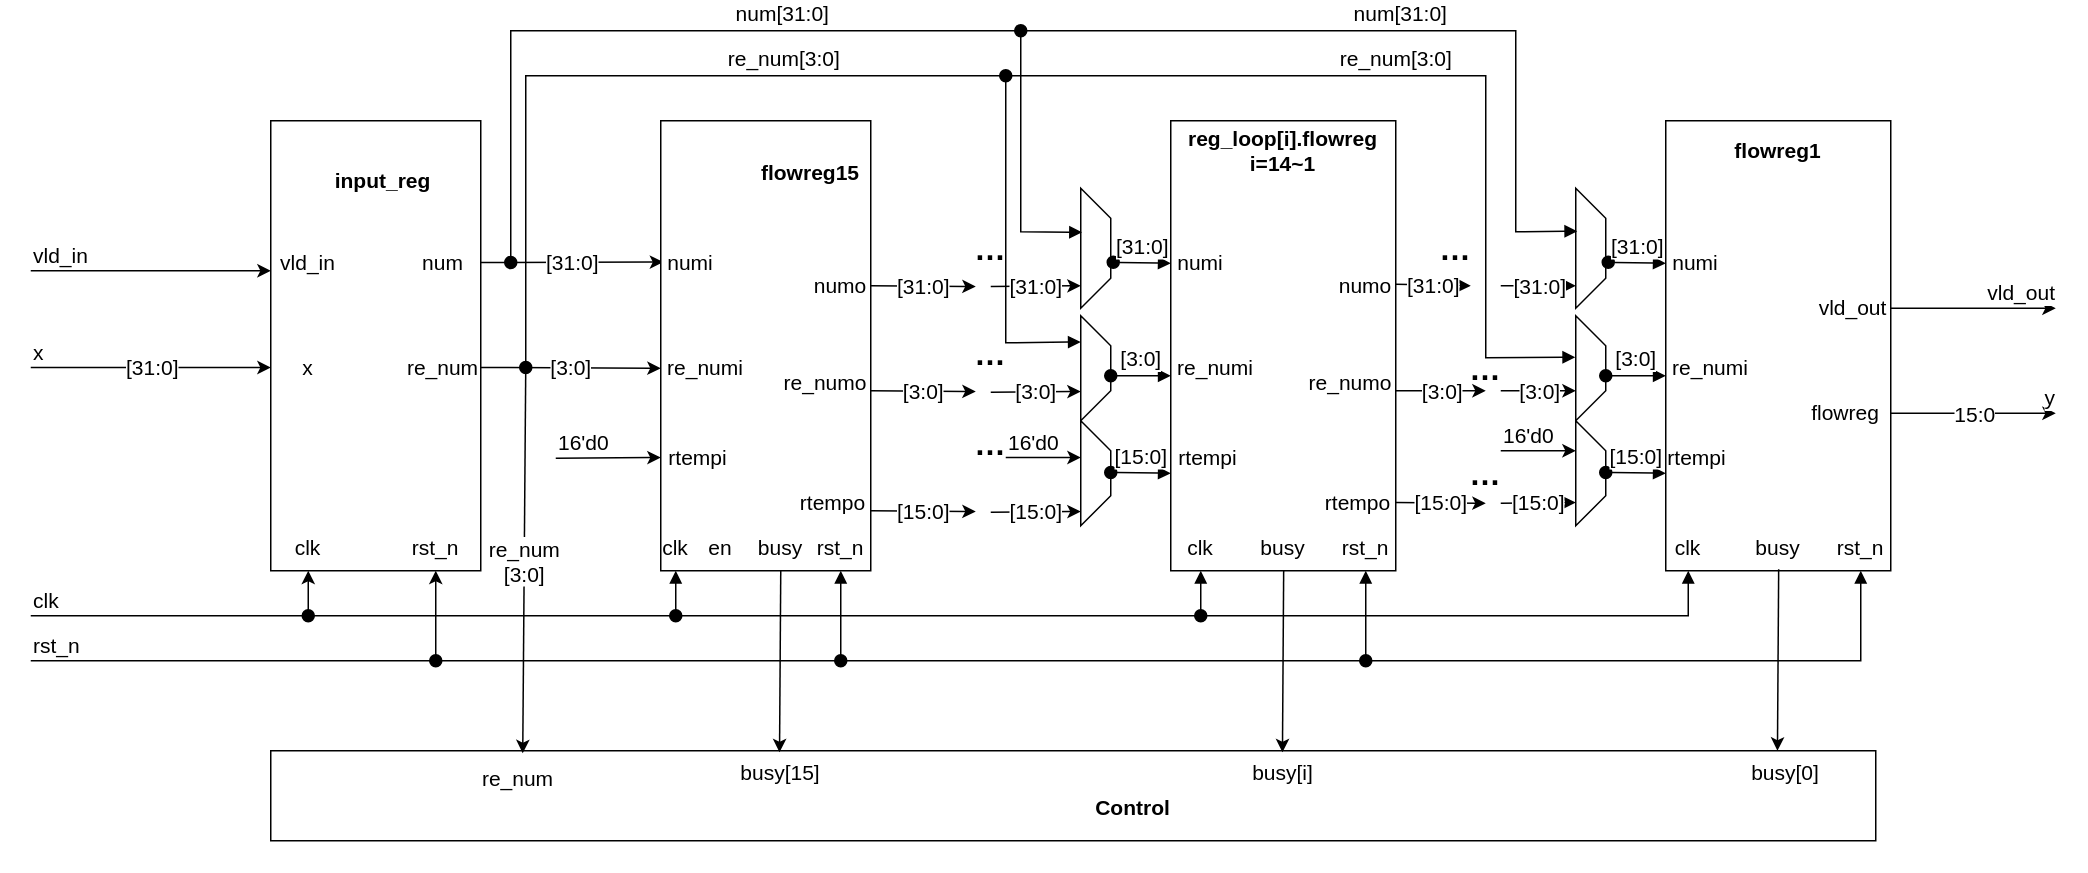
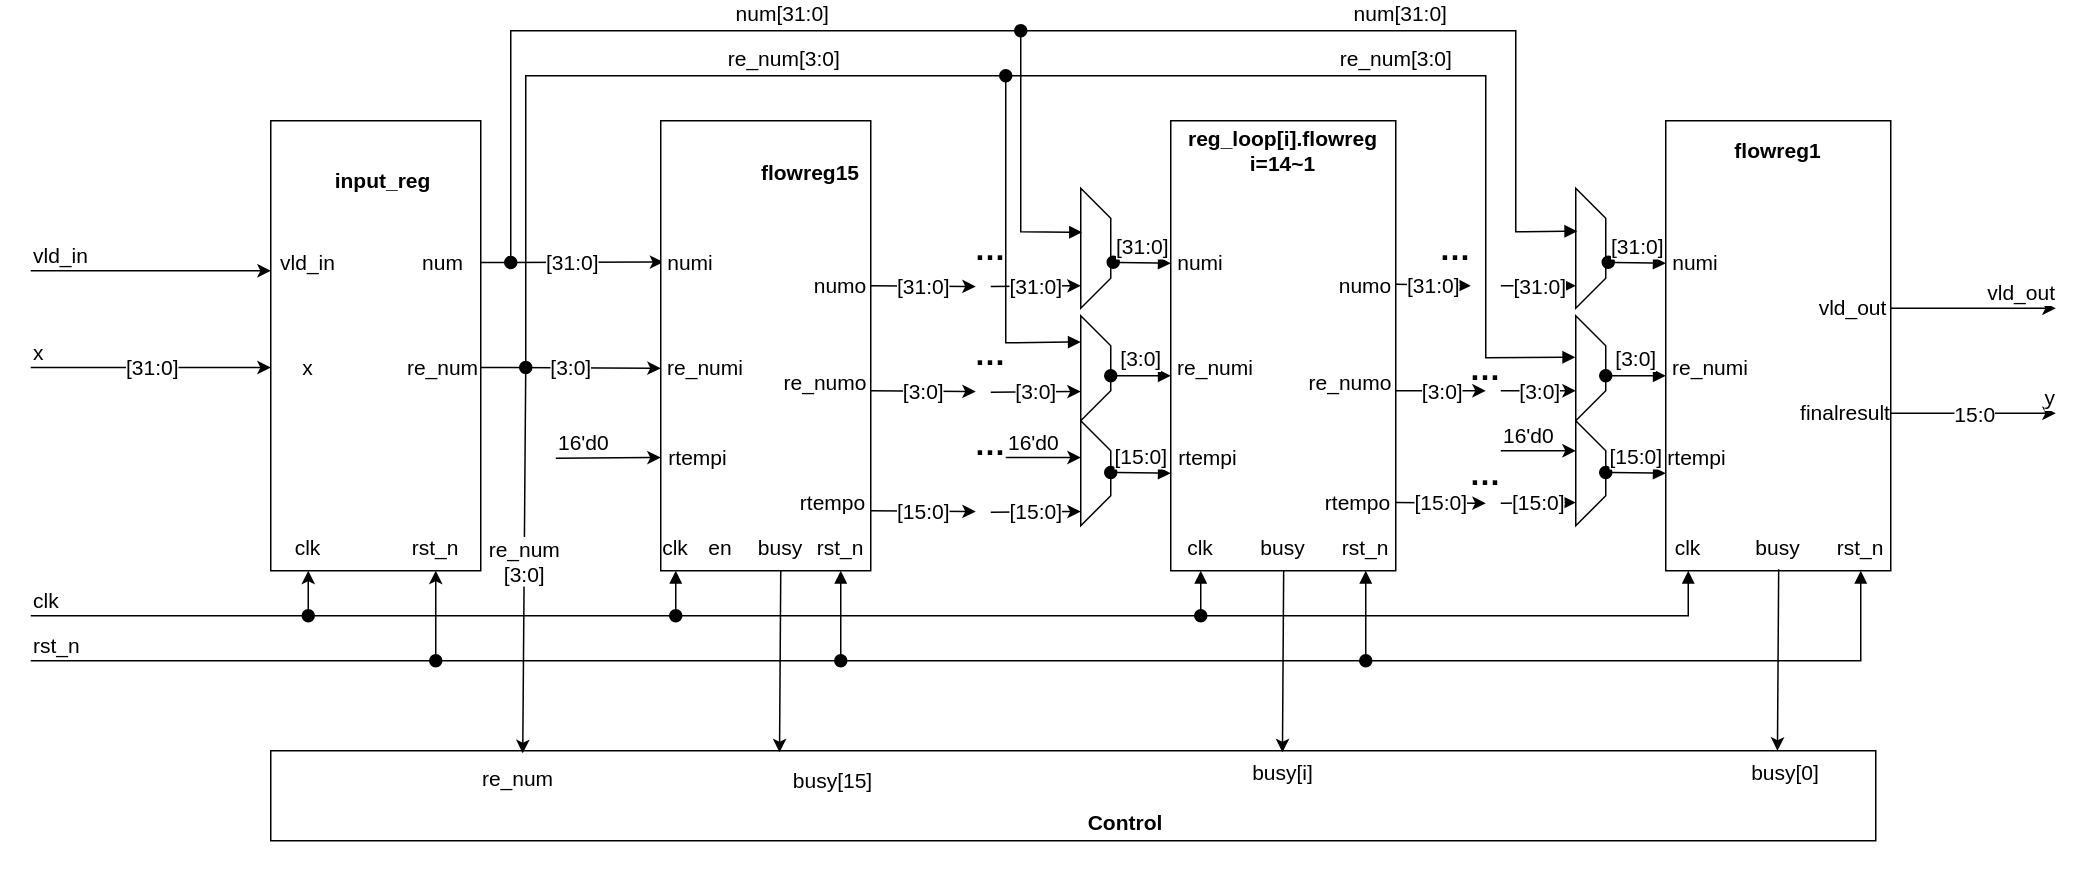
node "flowreg": label "flowreg" -> "finalresult"
node "busy[15]": moved (781, 773) -> (833, 781)
node "Control": moved (1133, 806) -> (1126, 821)
